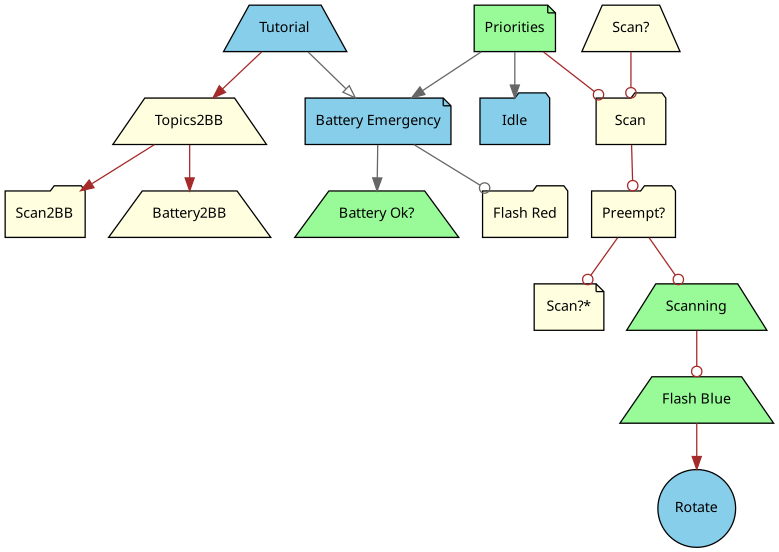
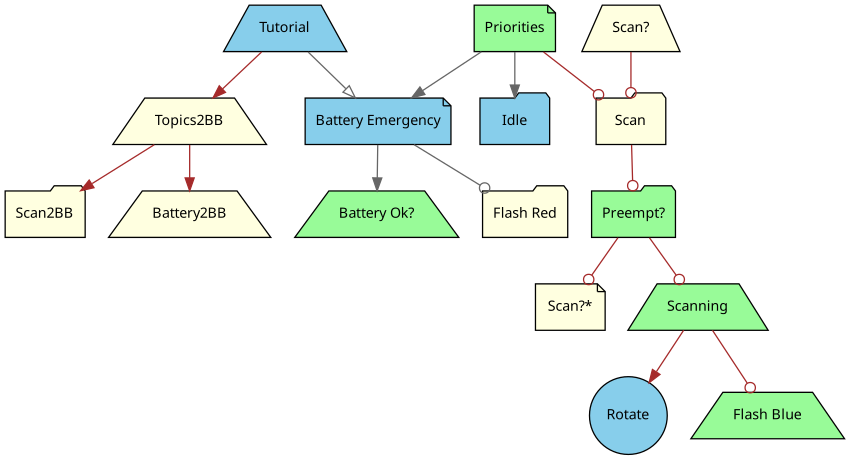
node "Preempt?": fillcolor lightyellow -> palegreen
edge "Flash Blue" -> "Rotate": now "Scanning" -> "Rotate"
